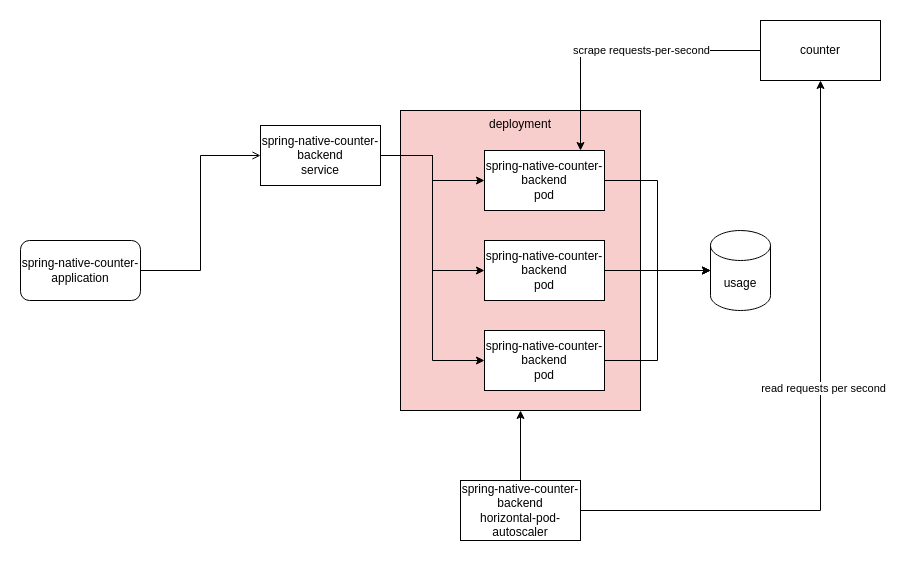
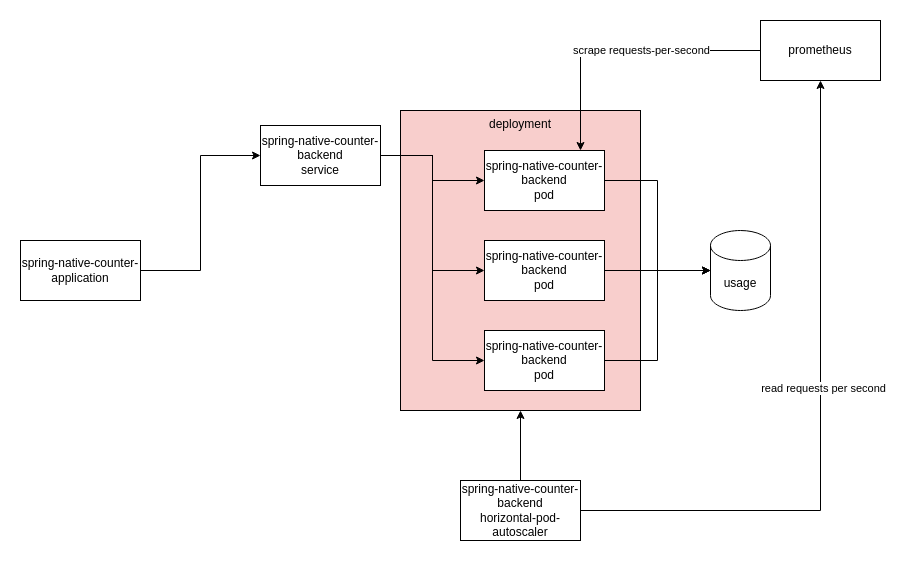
node "counter": label "counter" -> "prometheus"
edge "spring-native-counter-application" -> "spring-native-counter-backend service": arrowhead open -> classic
node "spring-native-counter-application": shape rounded rectangle -> rectangle
